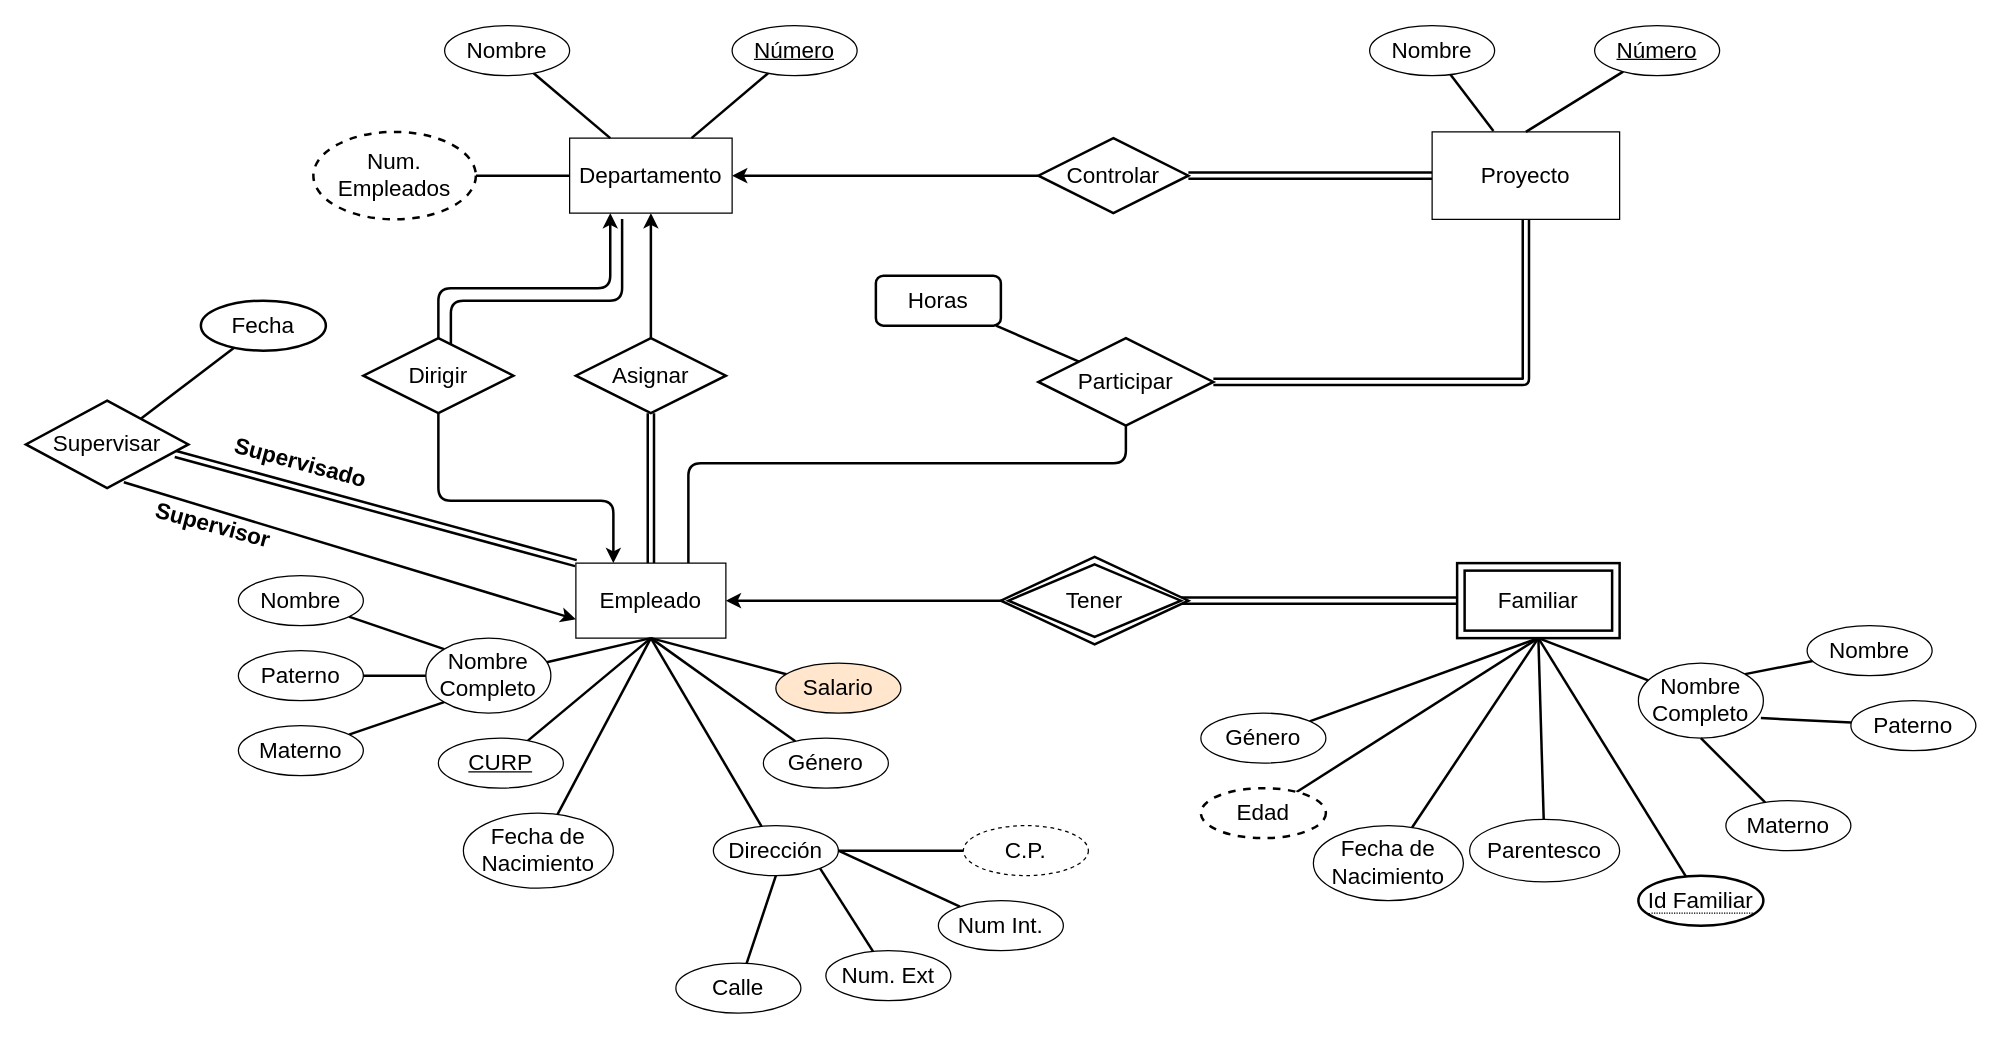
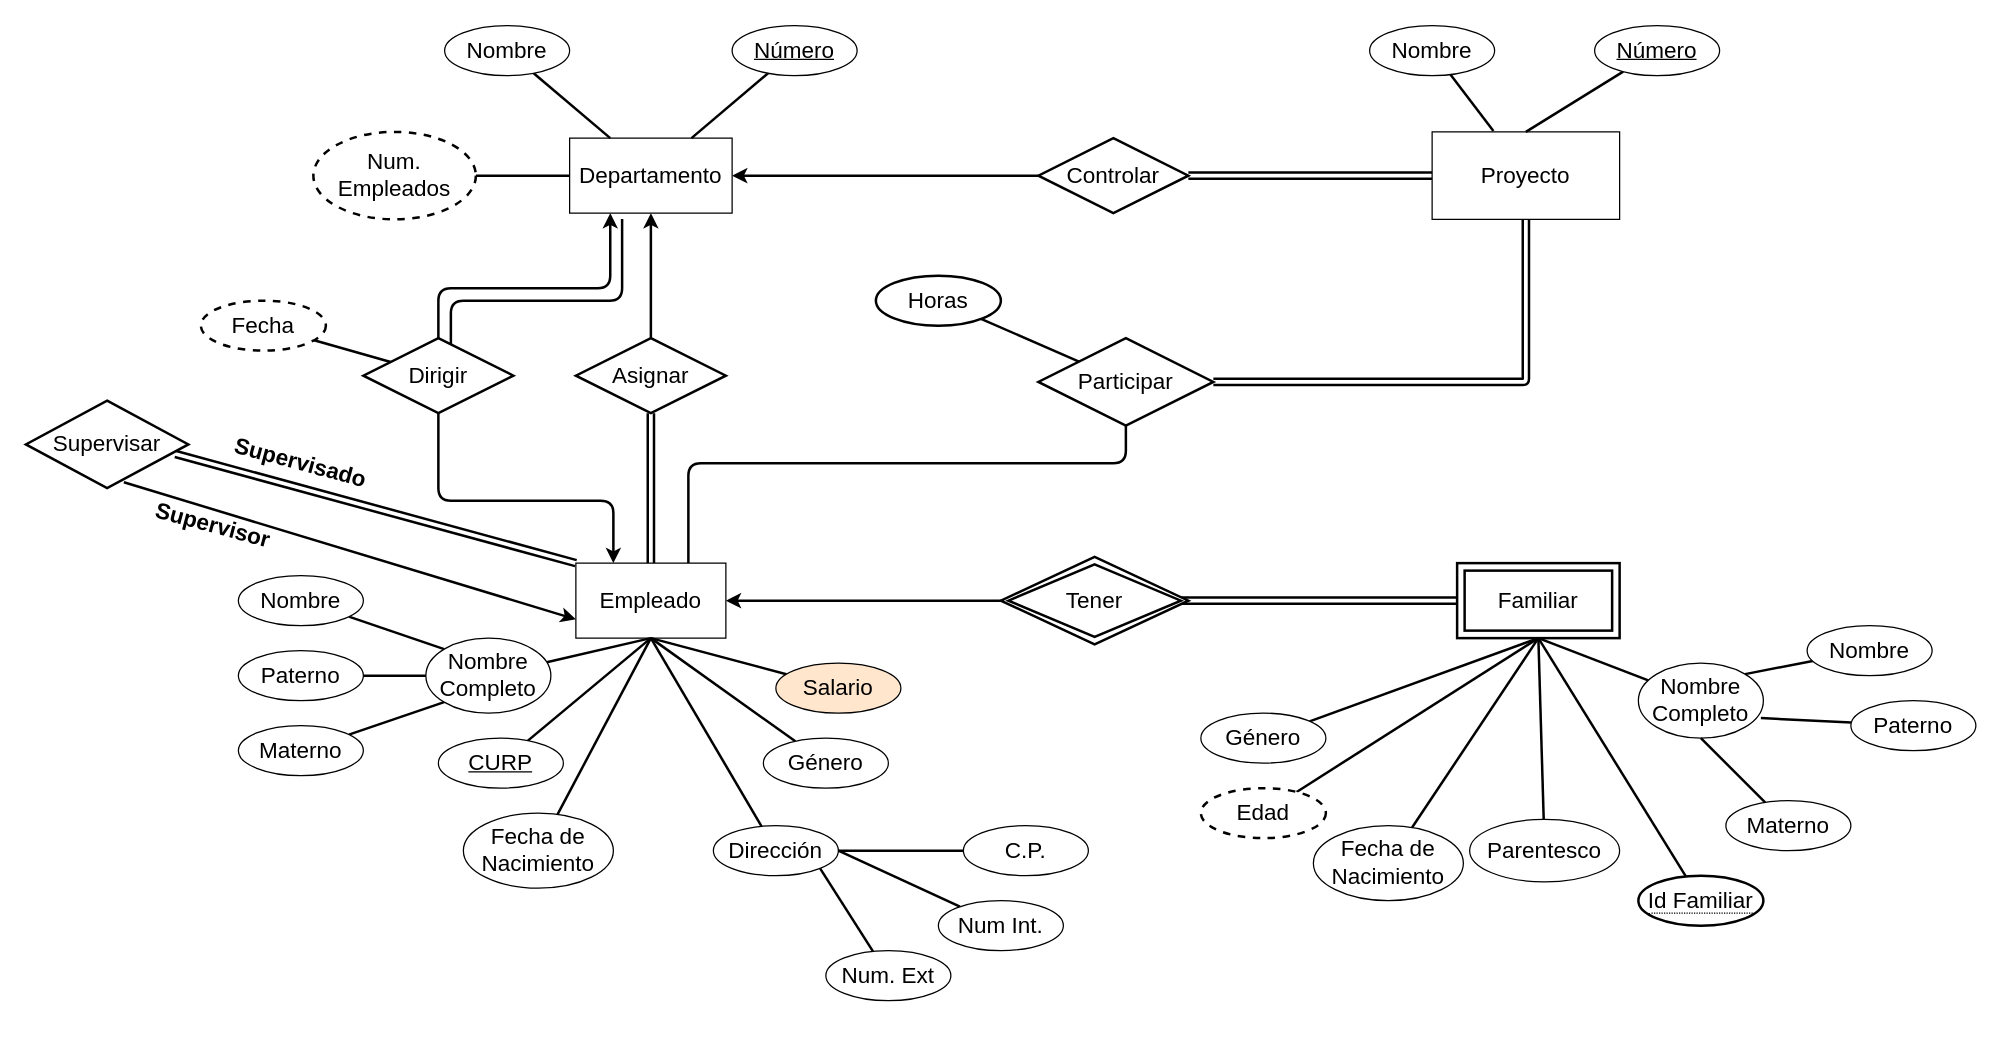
node "Horas": shape rounded rectangle -> ellipse
node "Fecha": style solid -> dashed
edge "Fecha" -- "Supervisar": now "Fecha" -- "Dirigir"
node "C.P.": style dashed -> solid
edge "Dirección" -- "Calle": removed
node "Calle": removed
